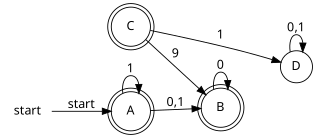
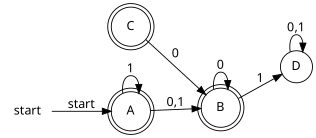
edge "C" -> "D": now "B" -> "D"
edge "C" -> "B": label "9" -> "0"
